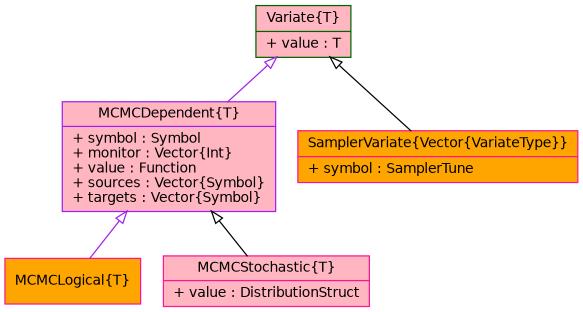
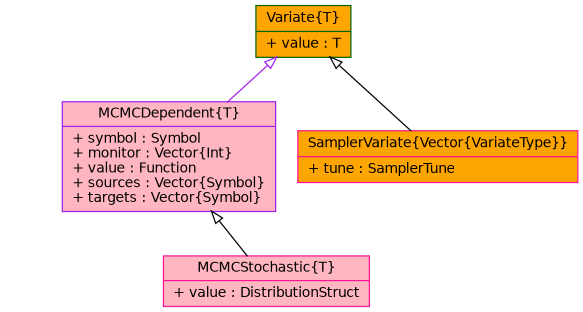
node "Variate{T}": fillcolor lightpink -> orange
node "SamplerVariate{Vector{VariateType}}": text "+ symbol : SamplerTune" -> "+ tune : SamplerTune"
node "MCMCLogical{T}": removed
